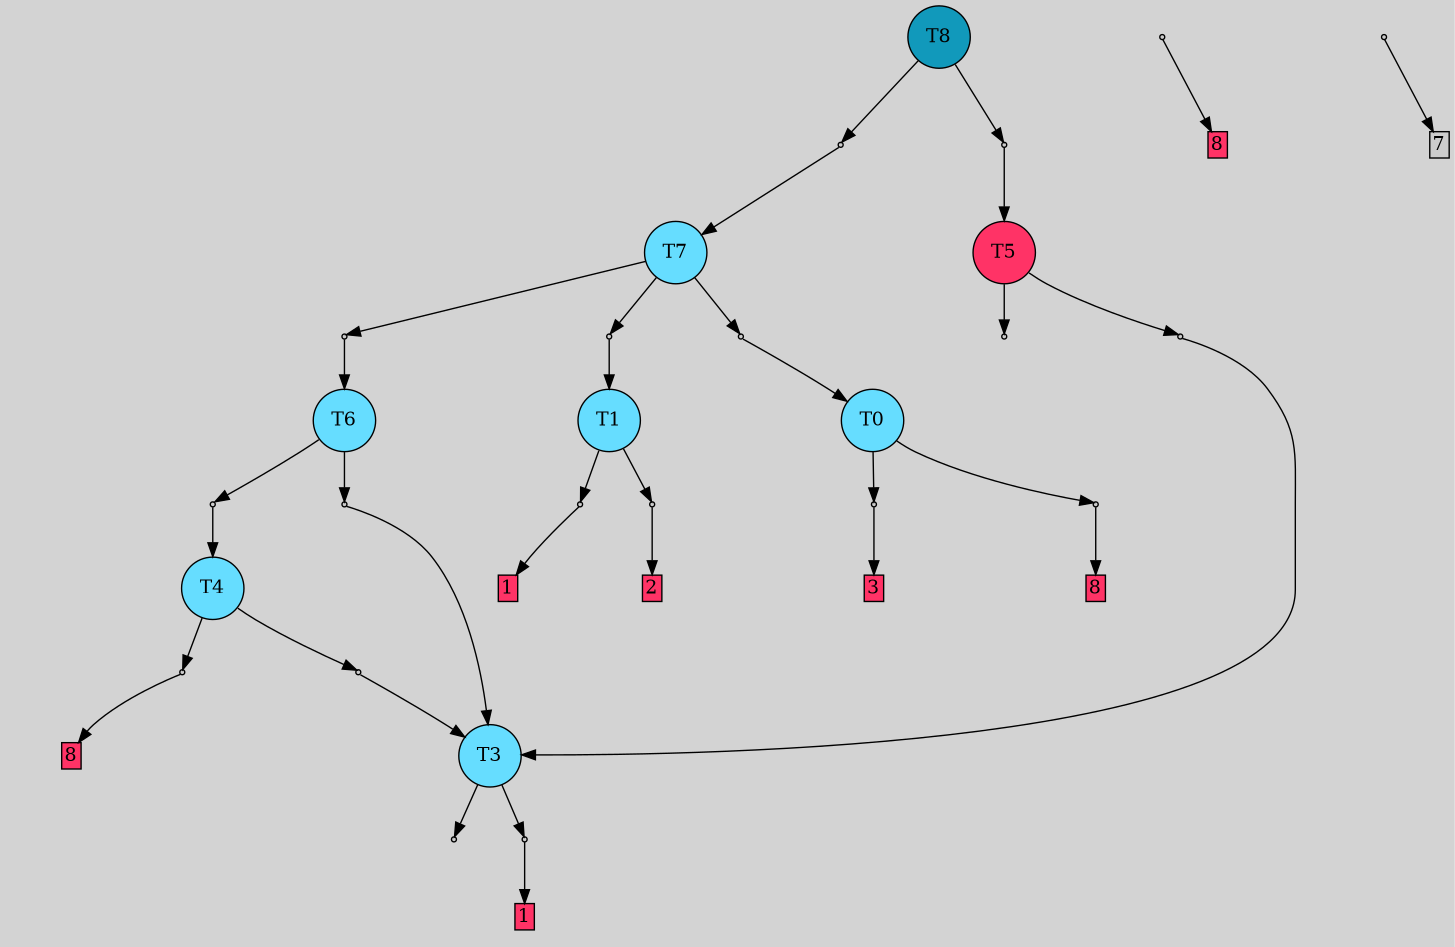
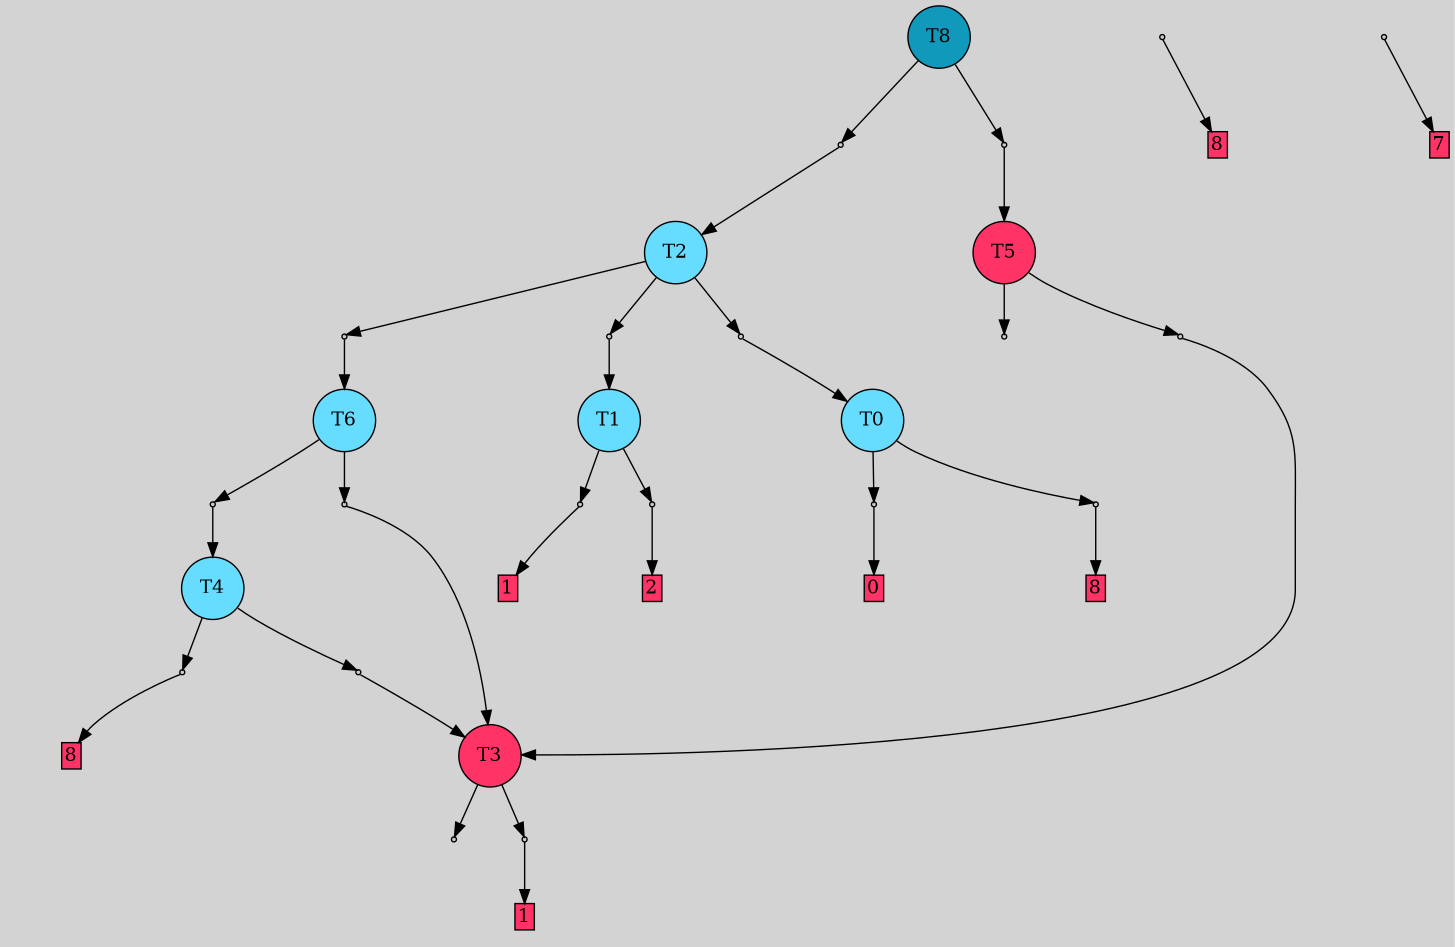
node "7": fillcolor #cccccc -> #ff3366
node "T7": label "T7" -> "T2"
node "3": label "3" -> "0"
node "T3": fillcolor #66ddff -> #ff3366
